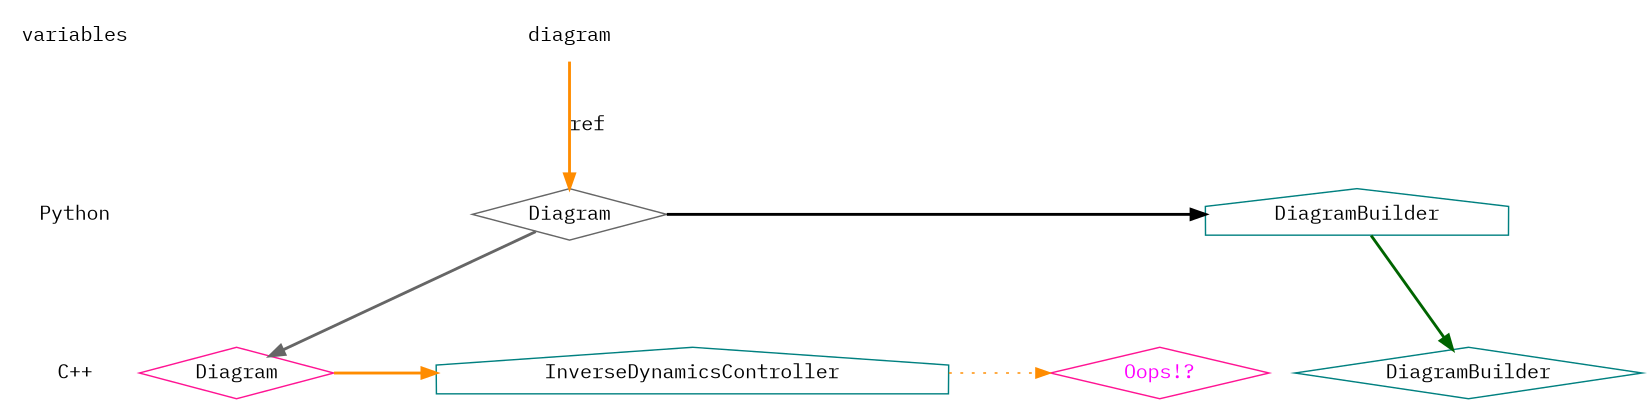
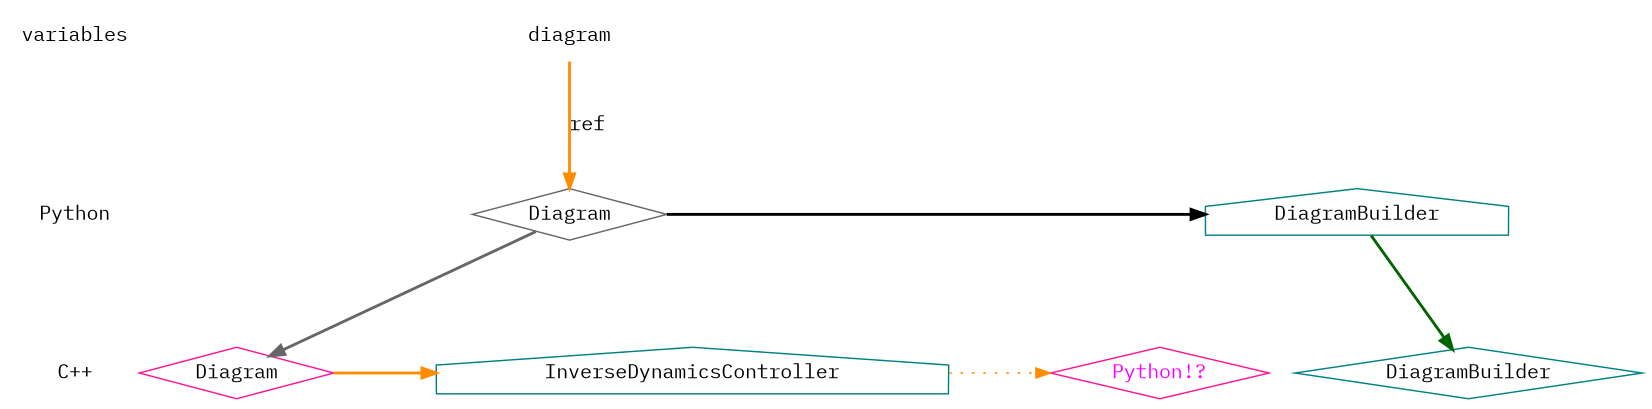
node "Oops!?": label "Oops!?" -> "Python!?"
